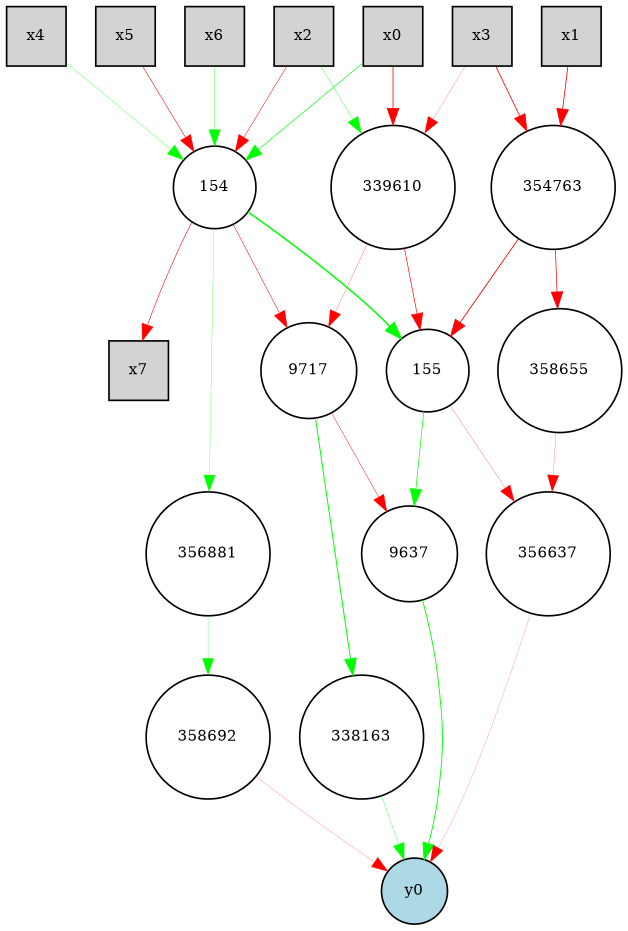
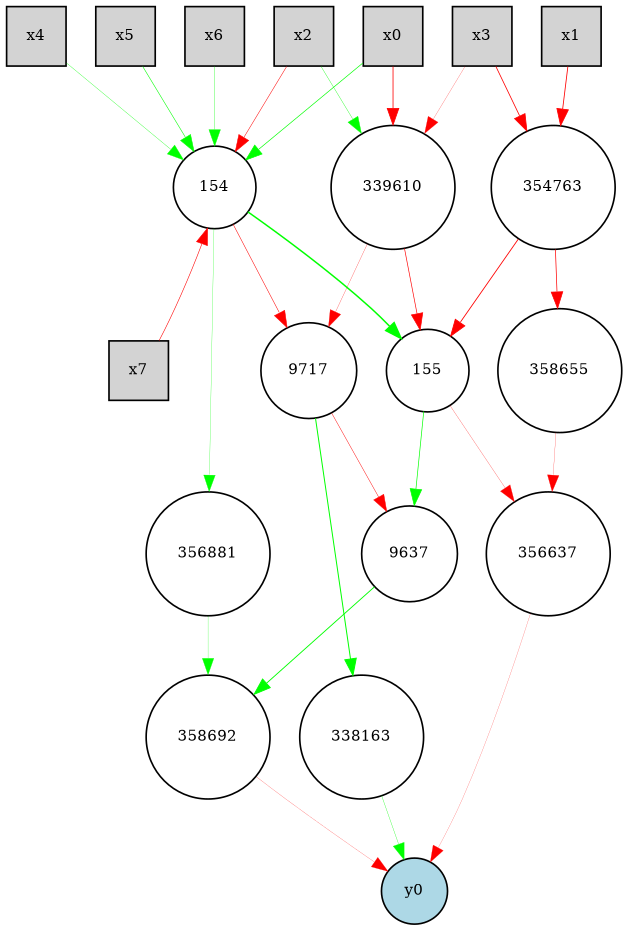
edge "x5" -> "154": color red -> green
edge "154" -> "x7": reversed
edge "9637" -> "y0": now "9637" -> "358692"
